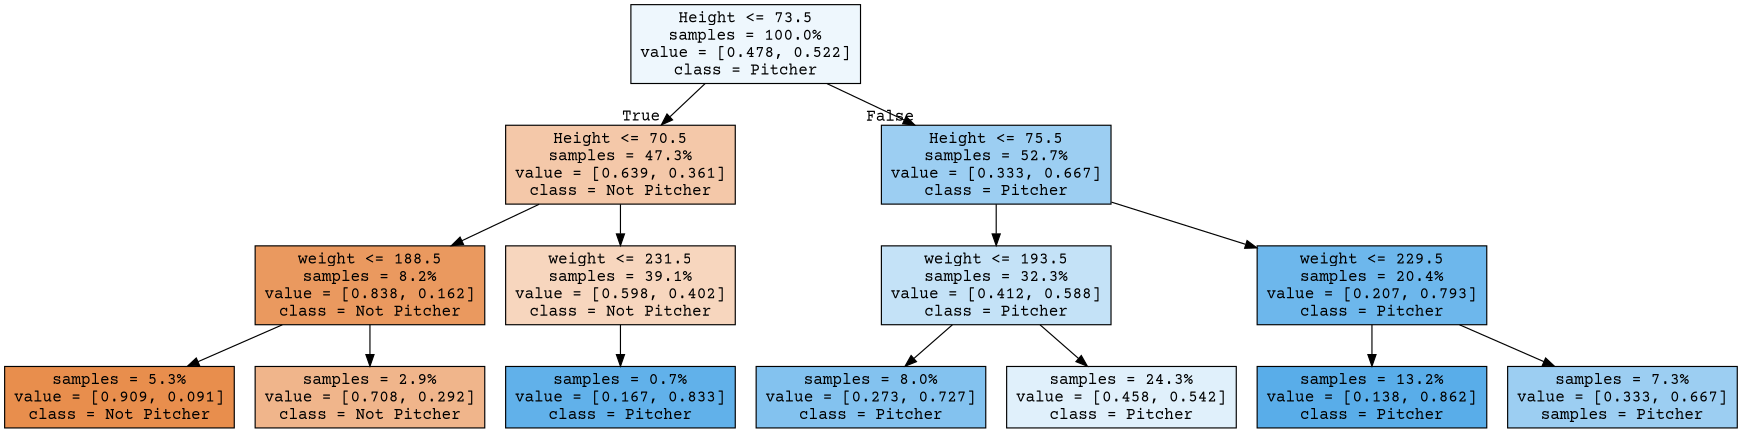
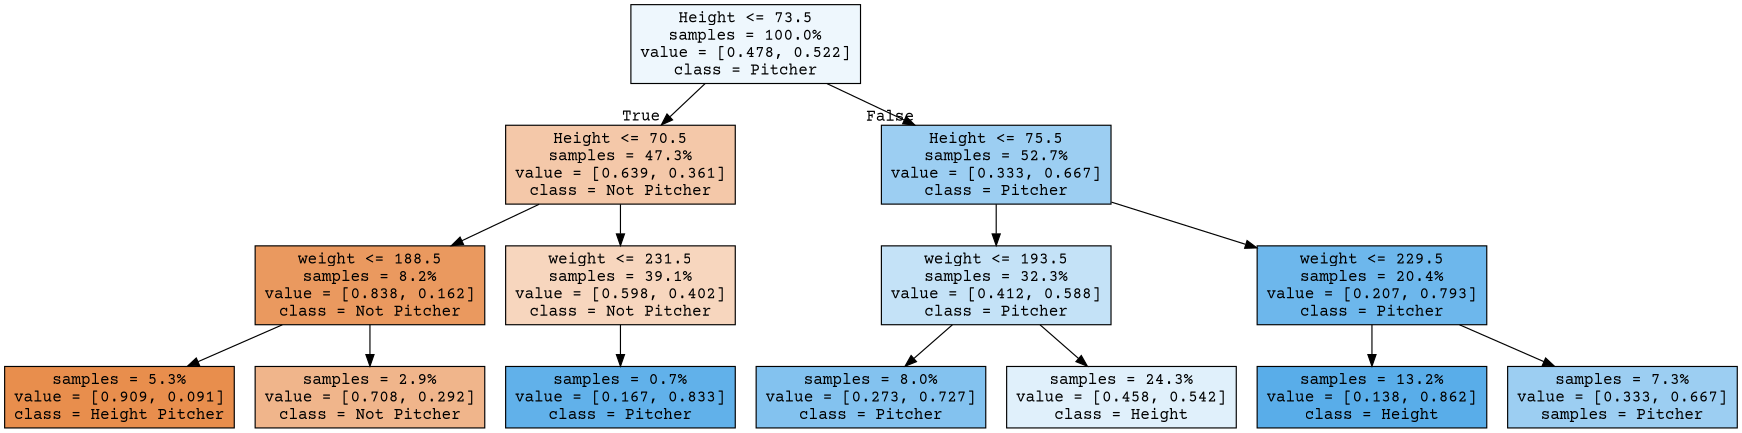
node "samples = 5.3% value = [0.909, 0.091] class = Not Pitcher": label "samples = 5.3% value = [0.909, 0.091] class = Not Pitcher" -> "samples = 5.3% value = [0.909, 0.091] class = Height Pitcher"
node "samples = 24.3% value = [0.458, 0.542] class = Pitcher": label "samples = 24.3% value = [0.458, 0.542] class = Pitcher" -> "samples = 24.3% value = [0.458, 0.542] class = Height"
node "samples = 13.2% value = [0.138, 0.862] class = Pitcher": label "samples = 13.2% value = [0.138, 0.862] class = Pitcher" -> "samples = 13.2% value = [0.138, 0.862] class = Height"
